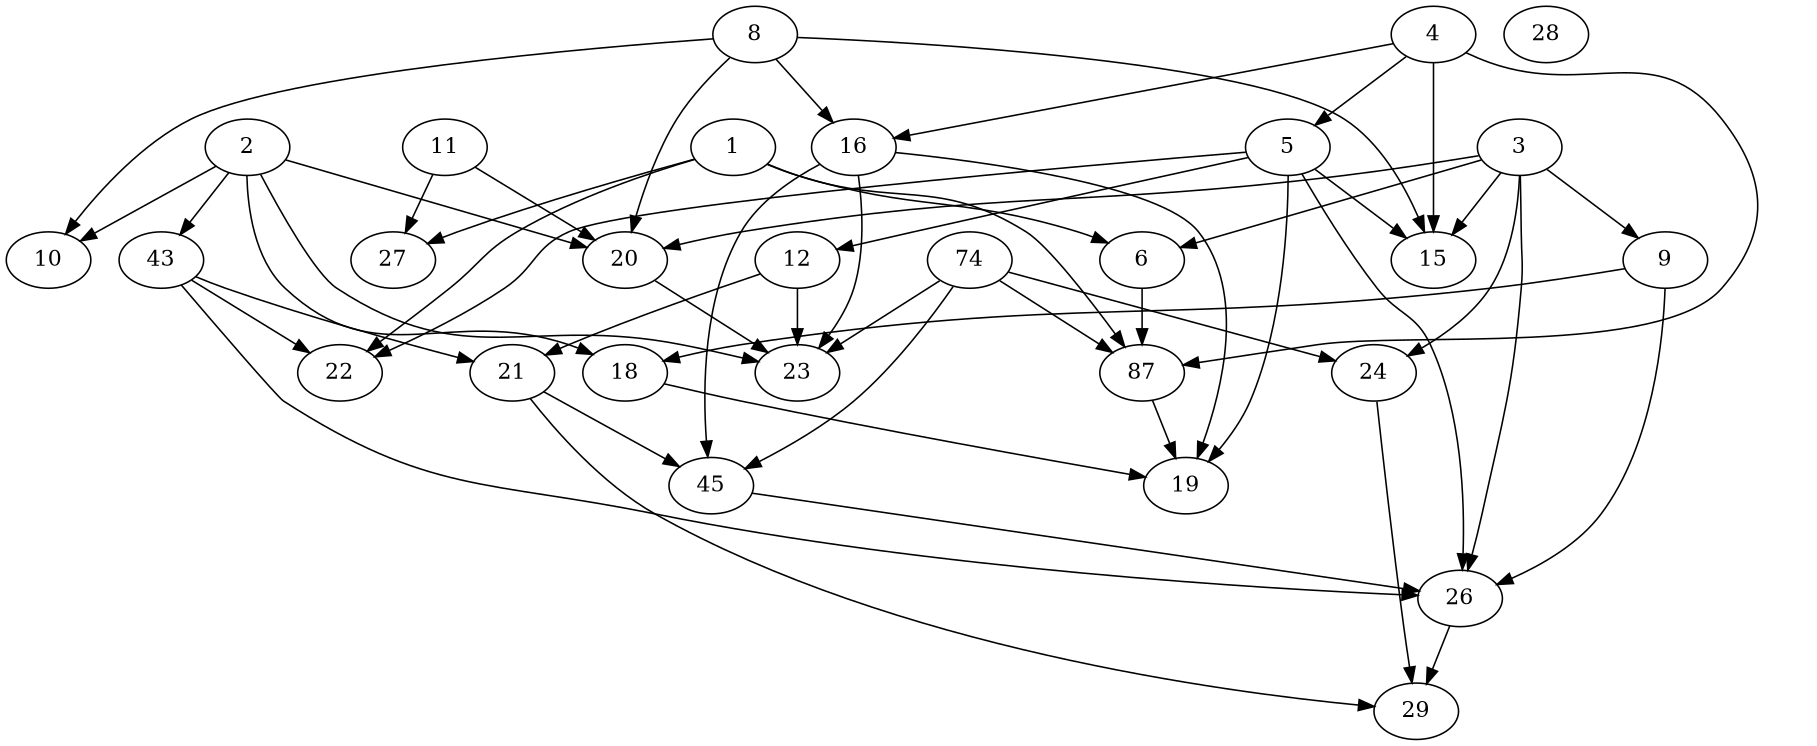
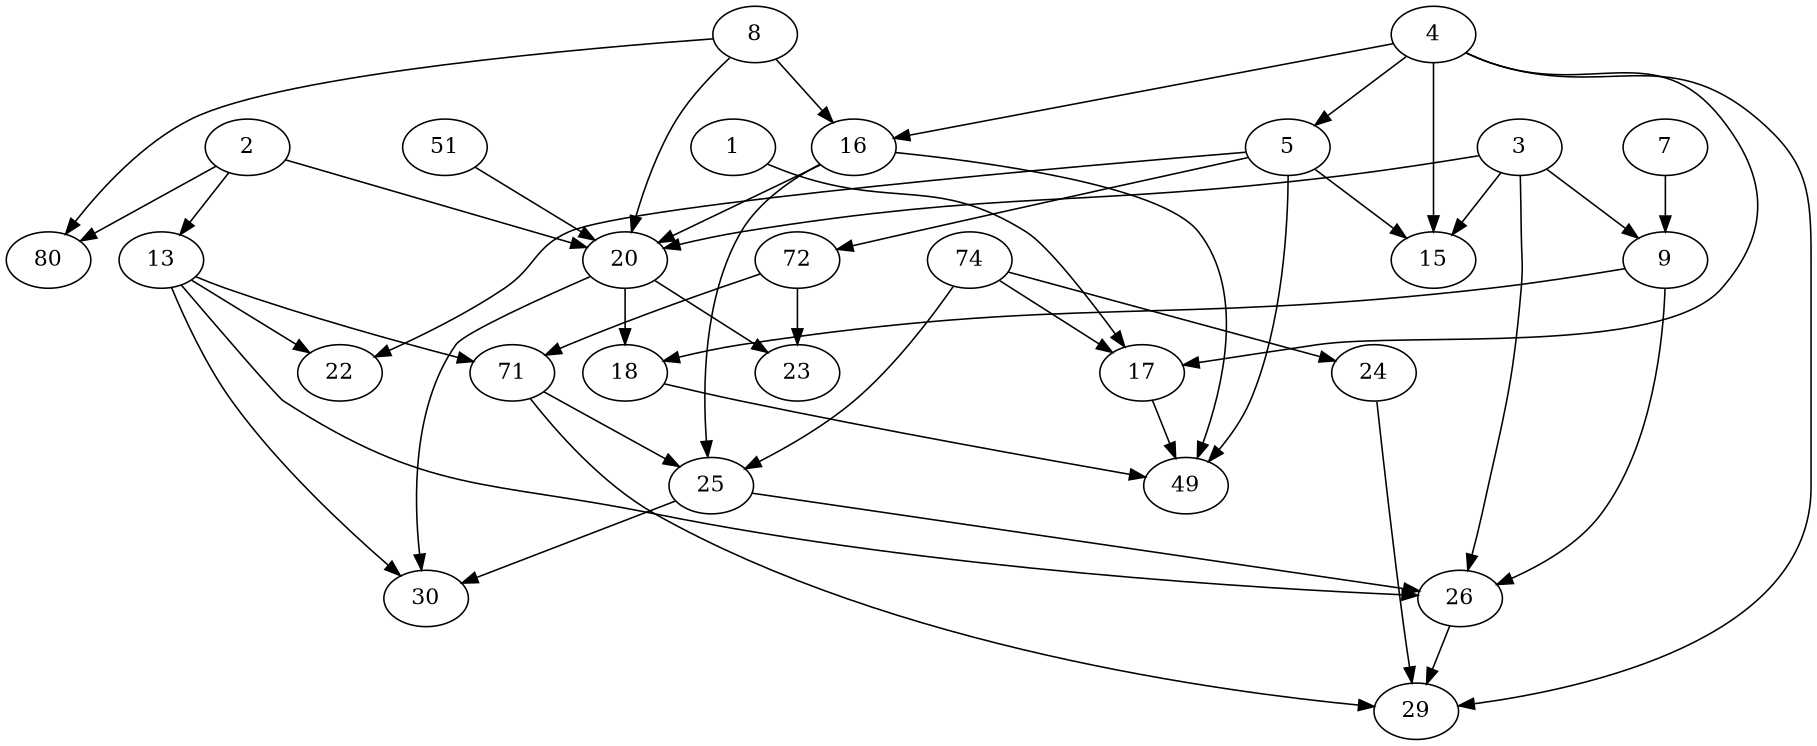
node "28": removed
edge "8" -> "15": removed
node "11": label "11" -> "51"
node "7": added
edge "1" -> "22": removed
edge "16" -> "23": now "16" -> "20"
node "10": label "10" -> "80"
node "43": label "43" -> "13"
node "27": removed
node "12": label "12" -> "72"
node "6": removed
edge "3" -> "24": removed
edge "2" -> "18": now "20" -> "18"
edge "74" -> "23": removed
edge "2" -> "23": removed
edge "5" -> "26": removed
edge "4" -> "29": added
node "21": label "21" -> "71"
node "87": label "87" -> "17"
node "45": label "45" -> "25"
node "19": label "19" -> "49"
node "30": added
